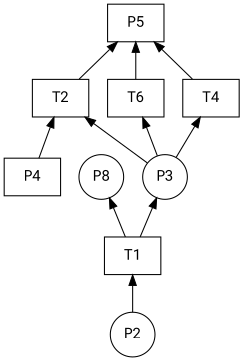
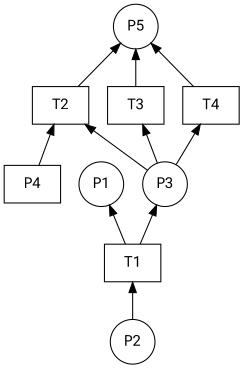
node "P5": shape box -> circle
node "T6": label "T6" -> "T3"
node "P8": label "P8" -> "P1"
